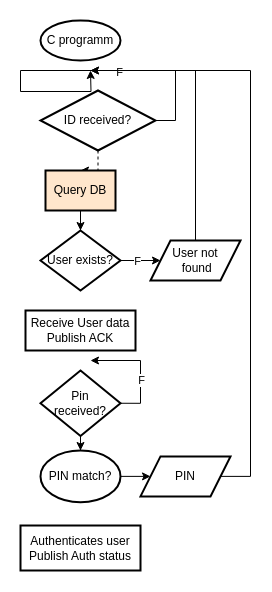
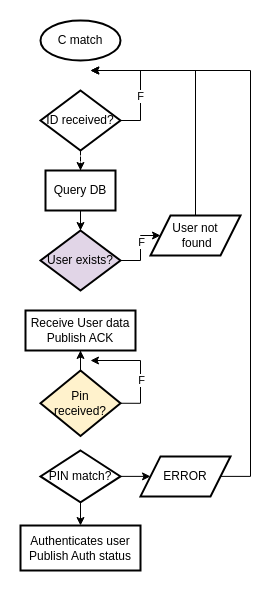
node "C programm": label "C programm" -> "C match"
node "ID received?": size 115x60 -> 80x60
node "Query DB": fillcolor #ffe6cc -> #ffffff
node "User exists?": fillcolor #ffffff -> #e1d5e7
node "User not found": moved (196, 261) -> (196, 236)
node "Pin received?": fillcolor #ffffff -> #fff2cc
edge "Pin received?" -> "PIN match?": now "Pin received?" -> "Receive User data Publish ACK"
node "PIN match?": shape ellipse -> diamond
node "PIN": label "PIN" -> "ERROR"
edge "PIN match?" -> "Authenticates user Publish Auth status": added
